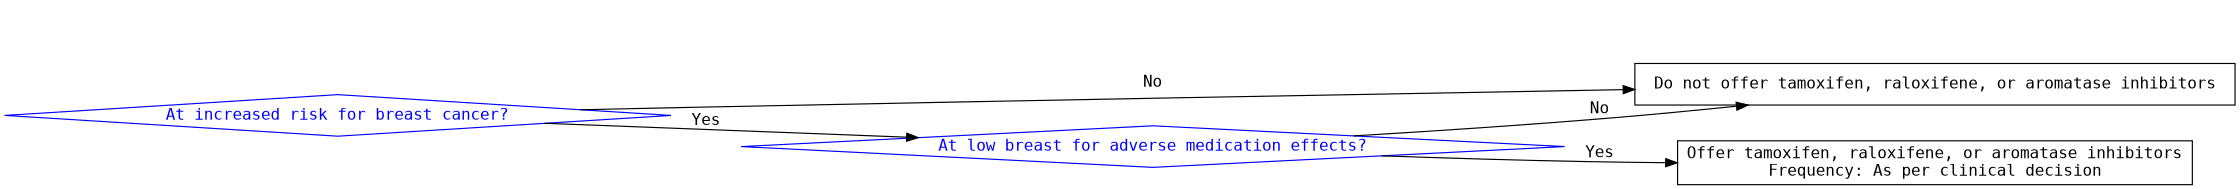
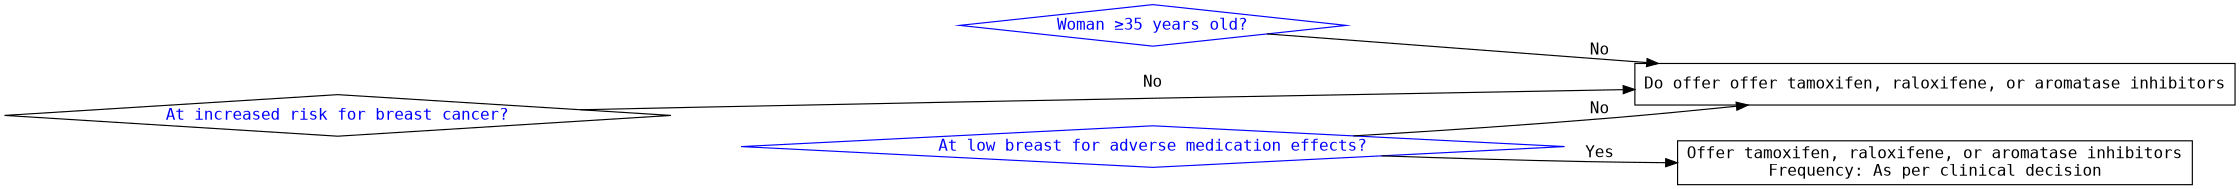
node "Woman ≥35 years old?": added
node "Do not offer tamoxifen, raloxifene, or aromatase inhibitors": label "Do not offer tamoxifen, raloxifene, or aromatase inhibitors" -> "Do offer offer tamoxifen, raloxifene, or aromatase inhibitors"
node "At increased risk for breast cancer?": color blue -> black
edge "At increased risk for breast cancer?" -> "At low breast for adverse medication effects?": removed, label "Yes"
